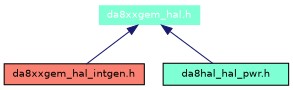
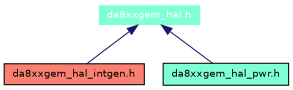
node "da8hal_hal_pwr.h": label "da8hal_hal_pwr.h" -> "da8xxgem_hal_pwr.h"
